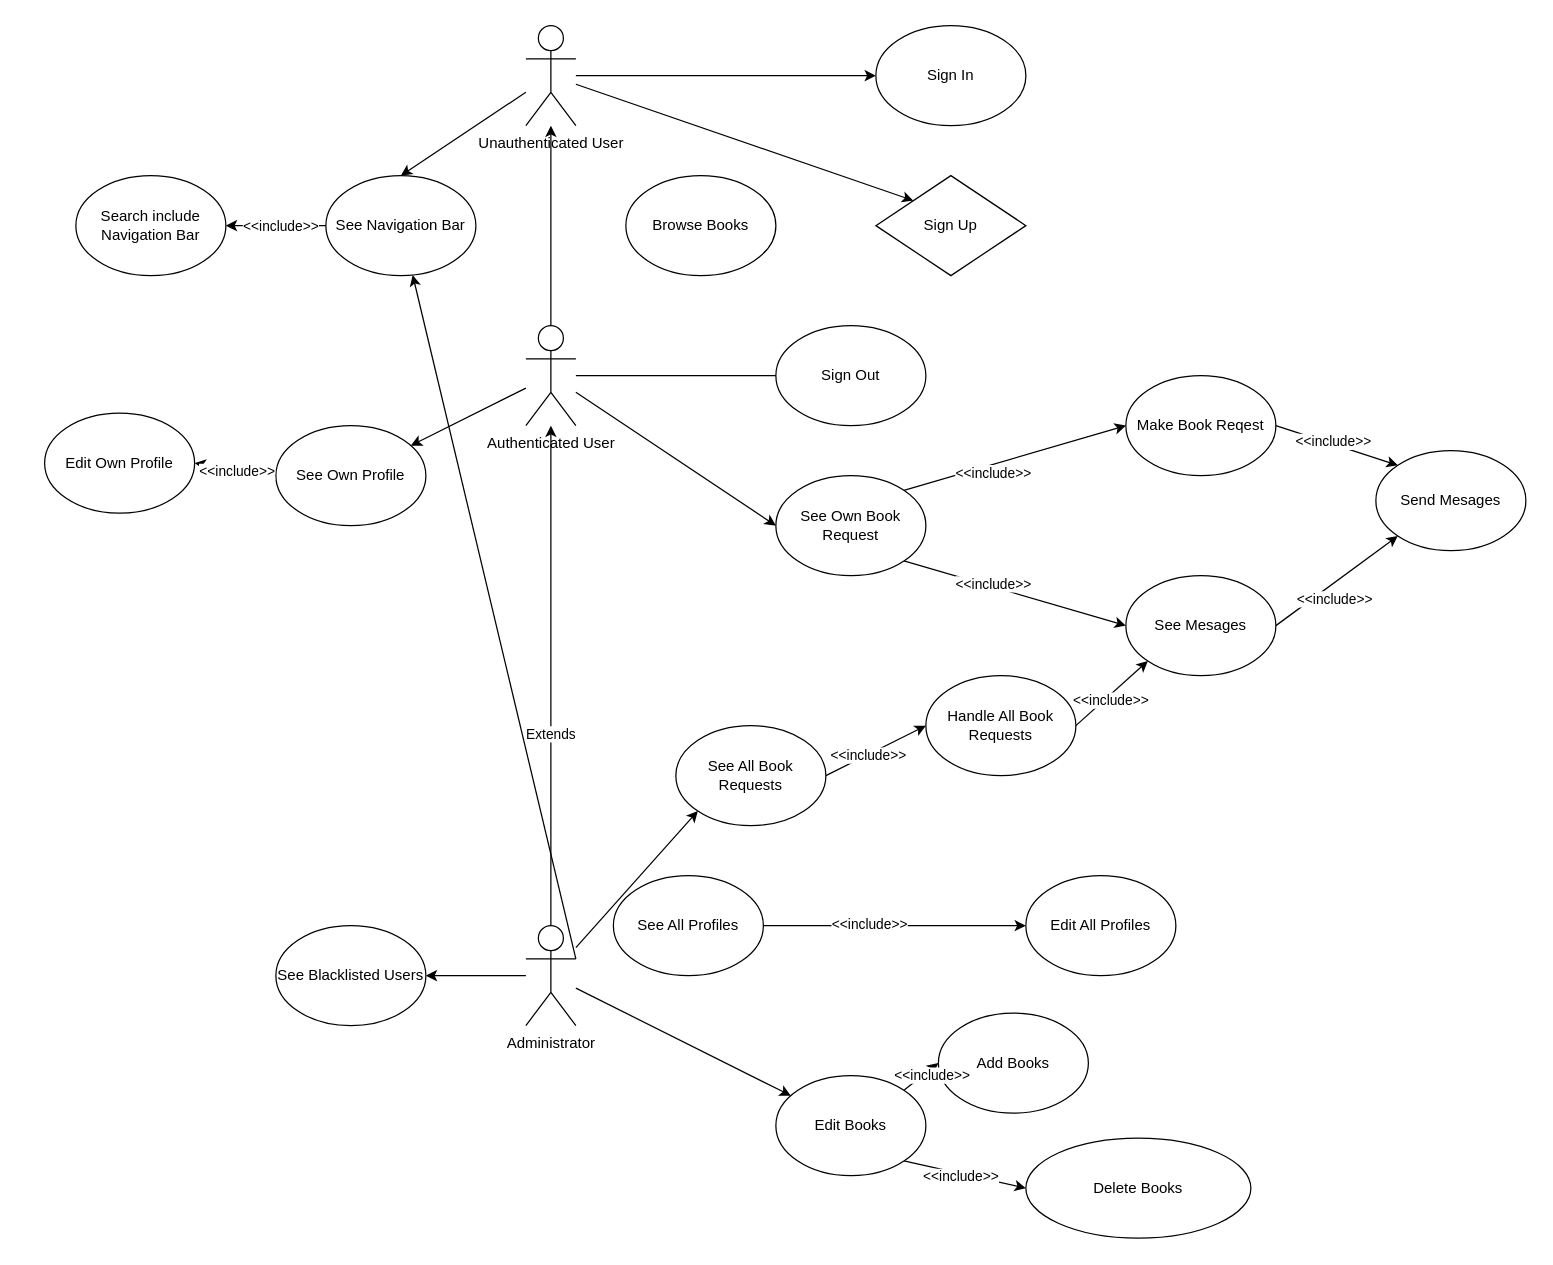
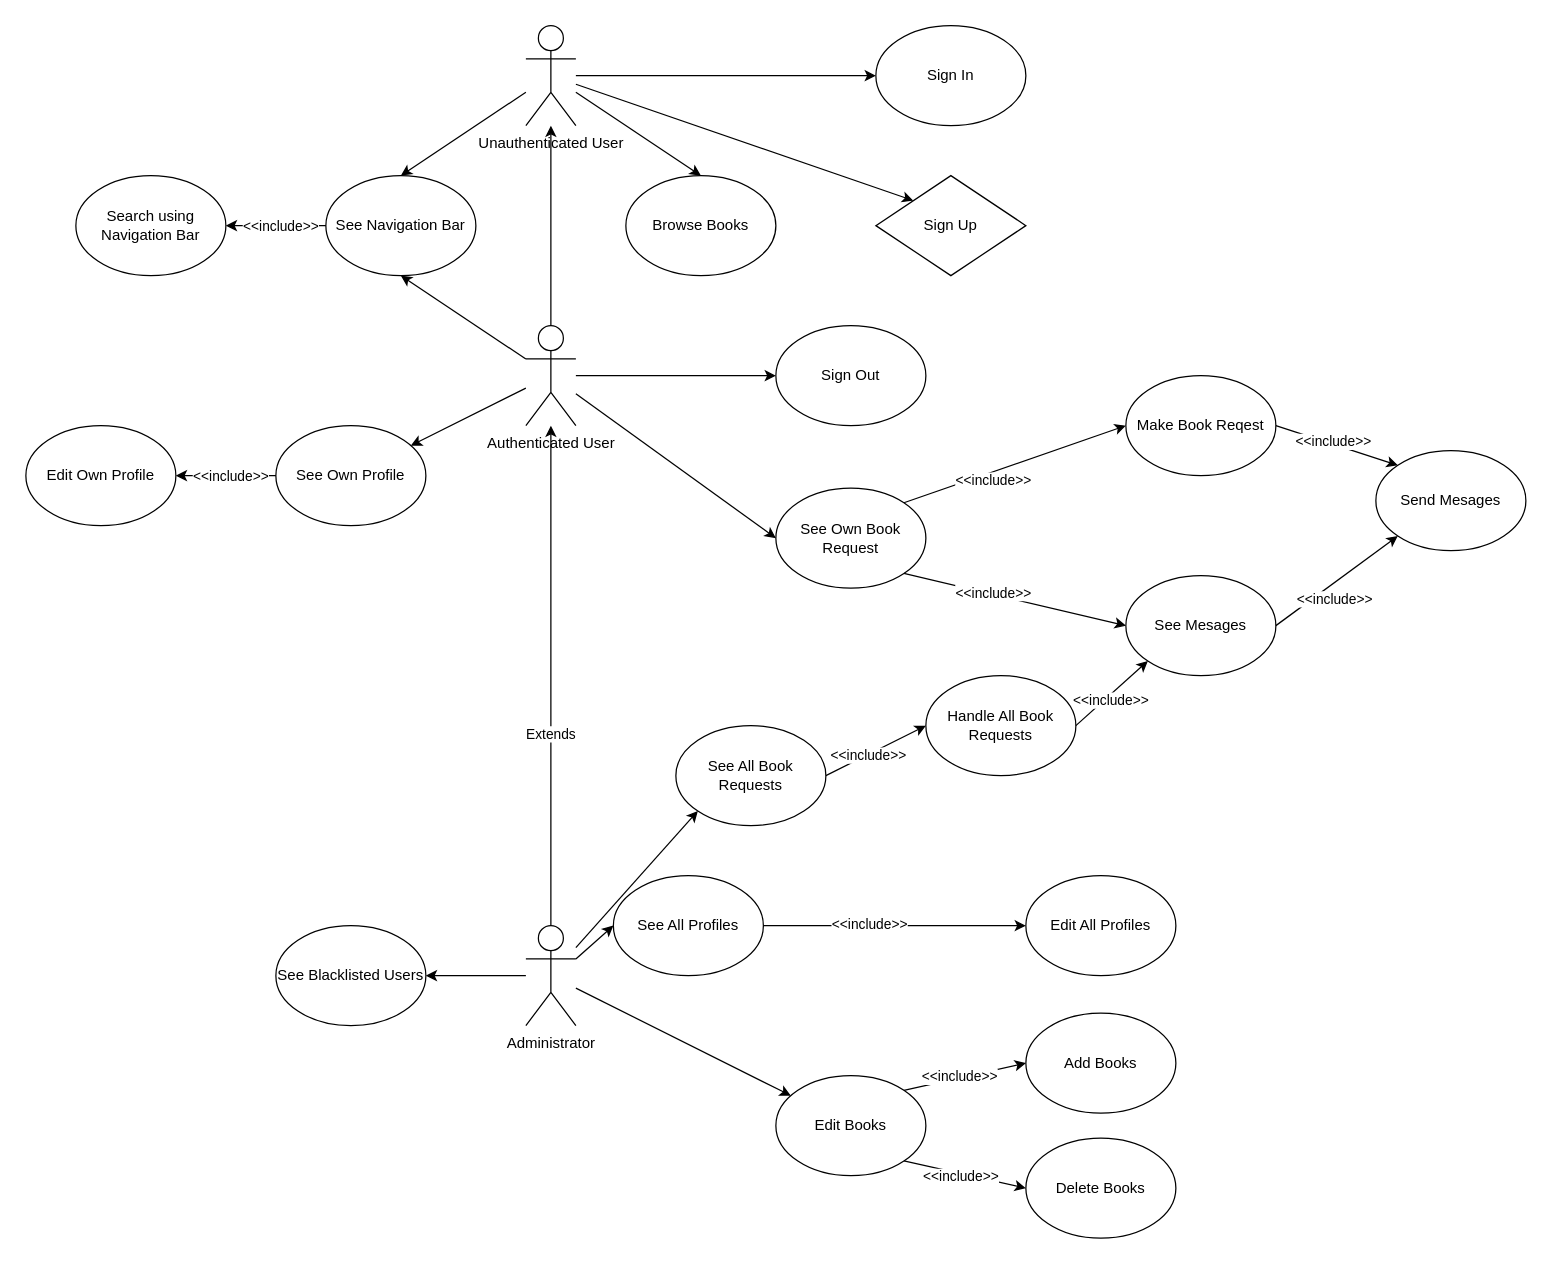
edge "Unauthenticated User" -> "Browse Books": added
node "Search include Navigation Bar": label "Search include Navigation Bar" -> "Search using Navigation Bar"
edge "Authenticated User" -> "See Navigation Bar": added
edge "Authenticated User" -- "Sign Out": arrowhead none -> classic
node "Edit Own Profile": moved (119, 463) -> (101, 476)
node "See Own Book Request": moved (851, 526) -> (851, 538)
edge "Administrator" -> "See Navigation Bar": now "Administrator" -> "See All Profiles"
node "Add Books": moved (1013, 1063) -> (1101, 1063)
node "Delete Books": size 225x100 -> 150x100
